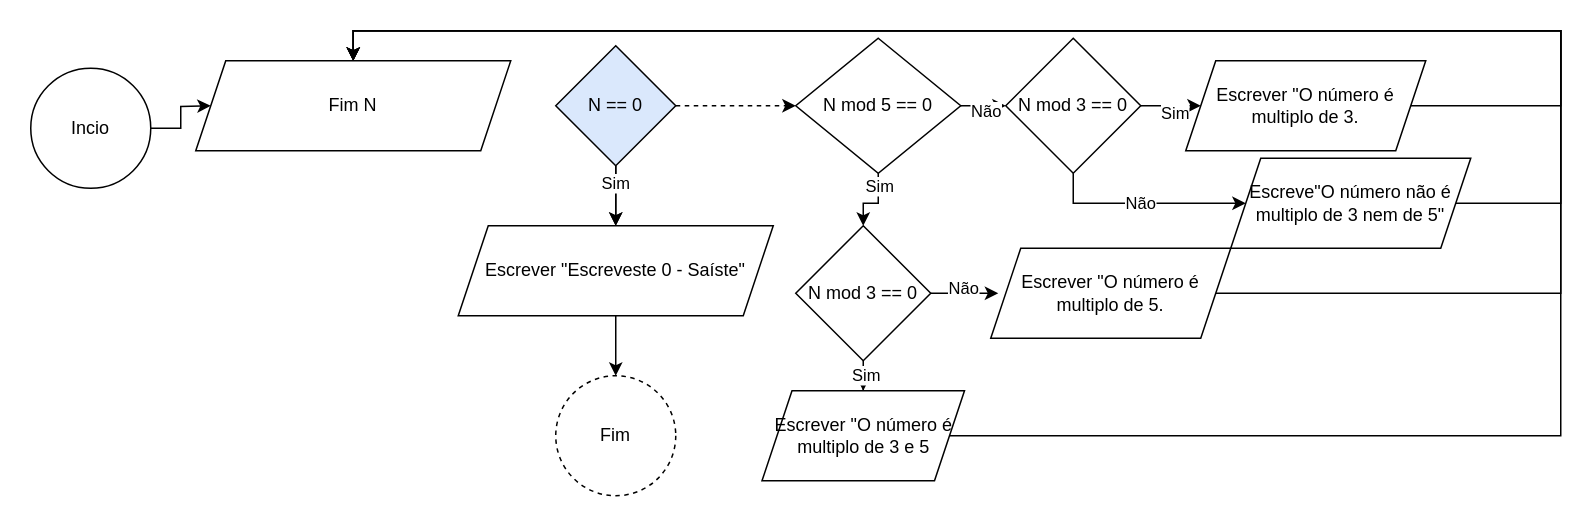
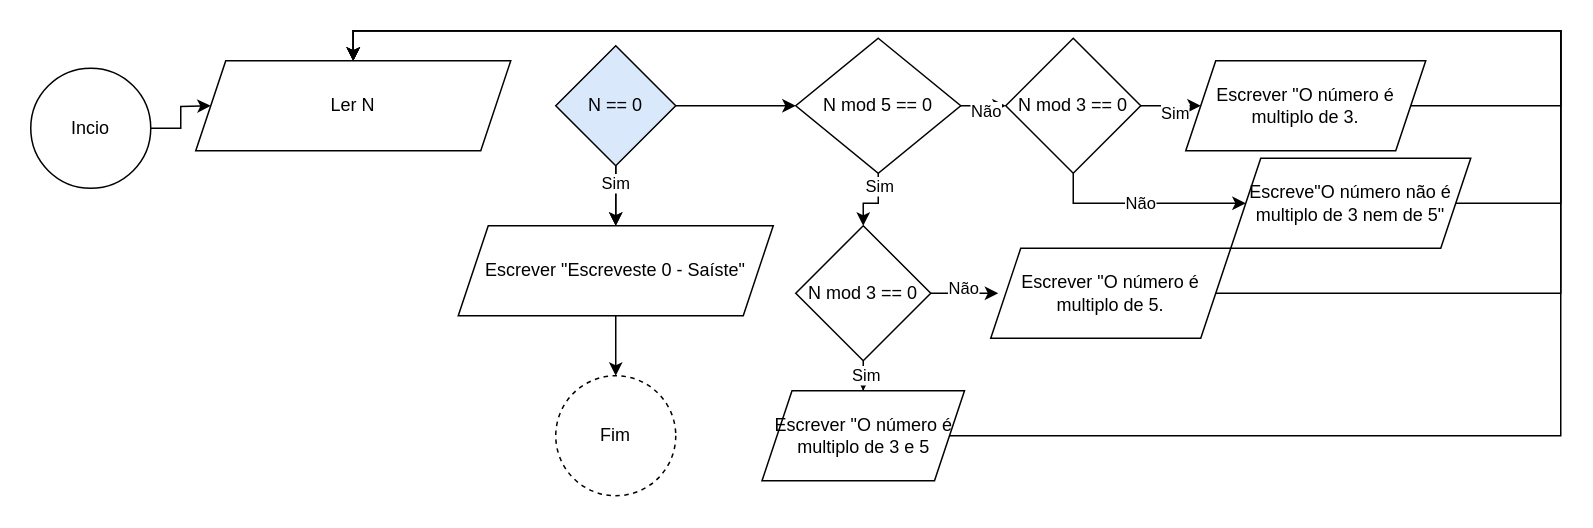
node "Fim N": label "Fim N" -> "Ler N"
edge "N == 0" -> "N mod 5 == 0": style dashed -> solid
